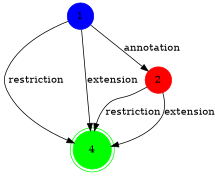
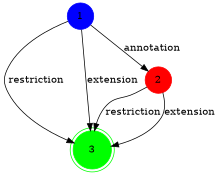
node "4": label "4" -> "3"
